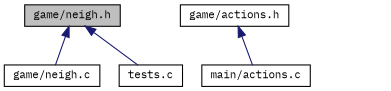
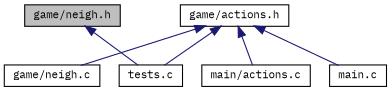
edge "tests.c" -> "game/actions.h": added
edge "game/neigh.c" -> "game/neigh.h": now "game/neigh.c" -> "game/actions.h"
node "main.c": added
